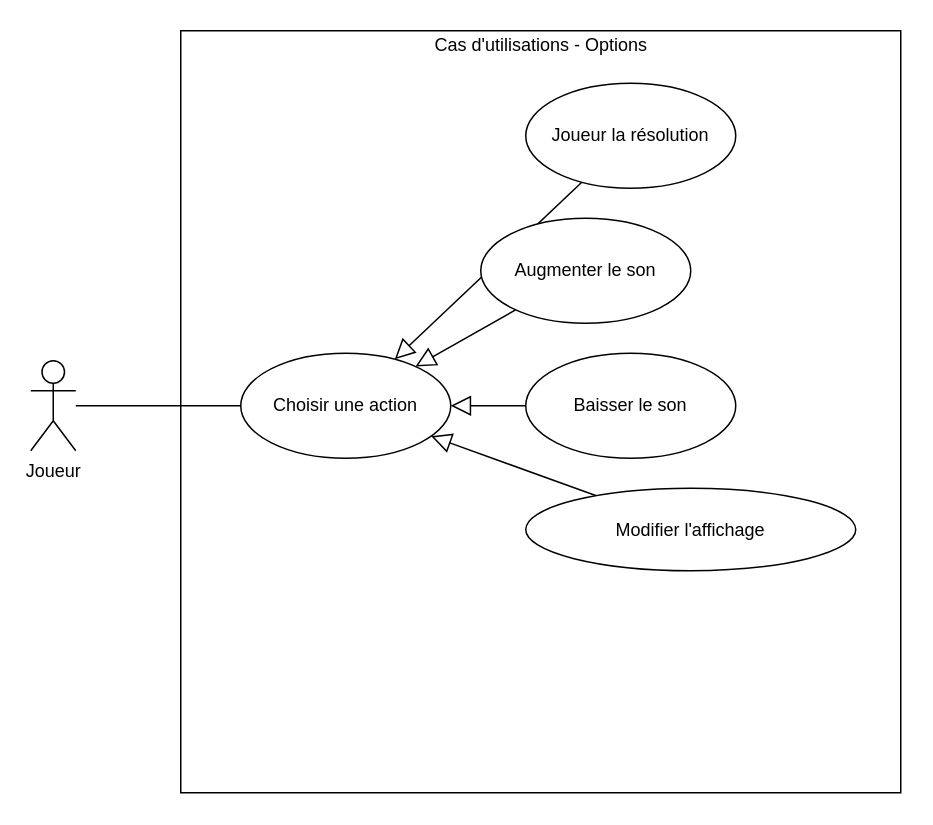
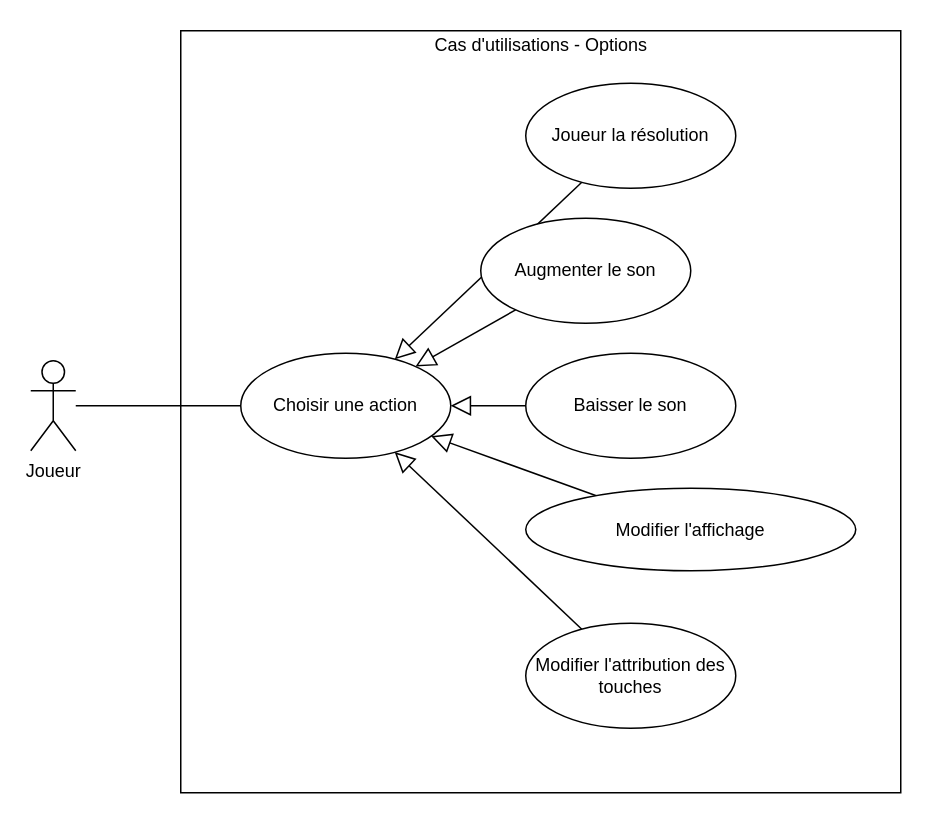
edge "Modifier l'attribution des touches" -> "Choisir une action": added
node "Modifier l'attribution des touches": added
